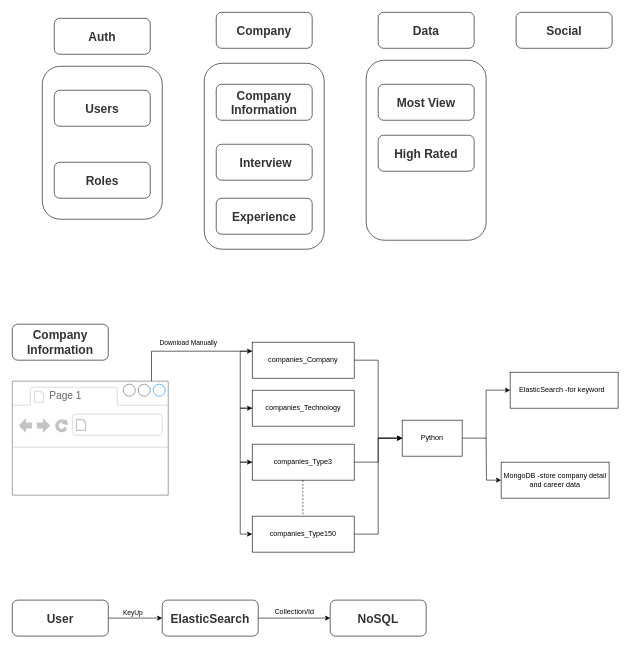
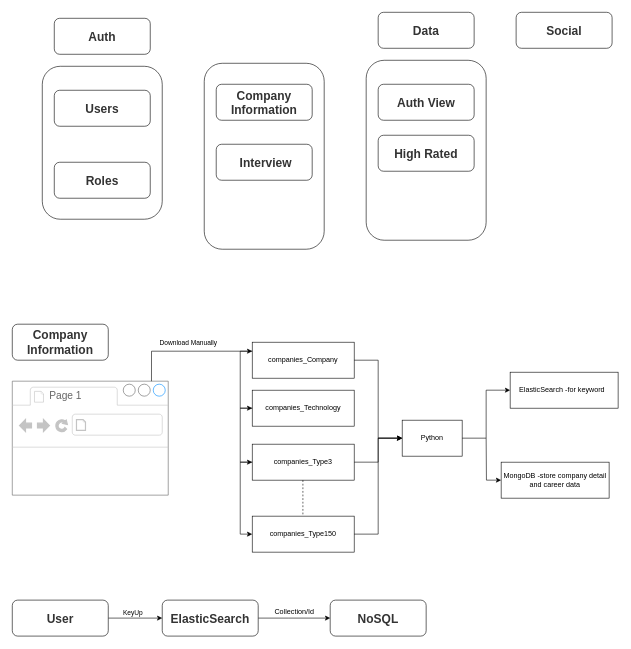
node "Company": removed
node "Most View": label "Most View" -> "Auth View"
node "Experience": removed
